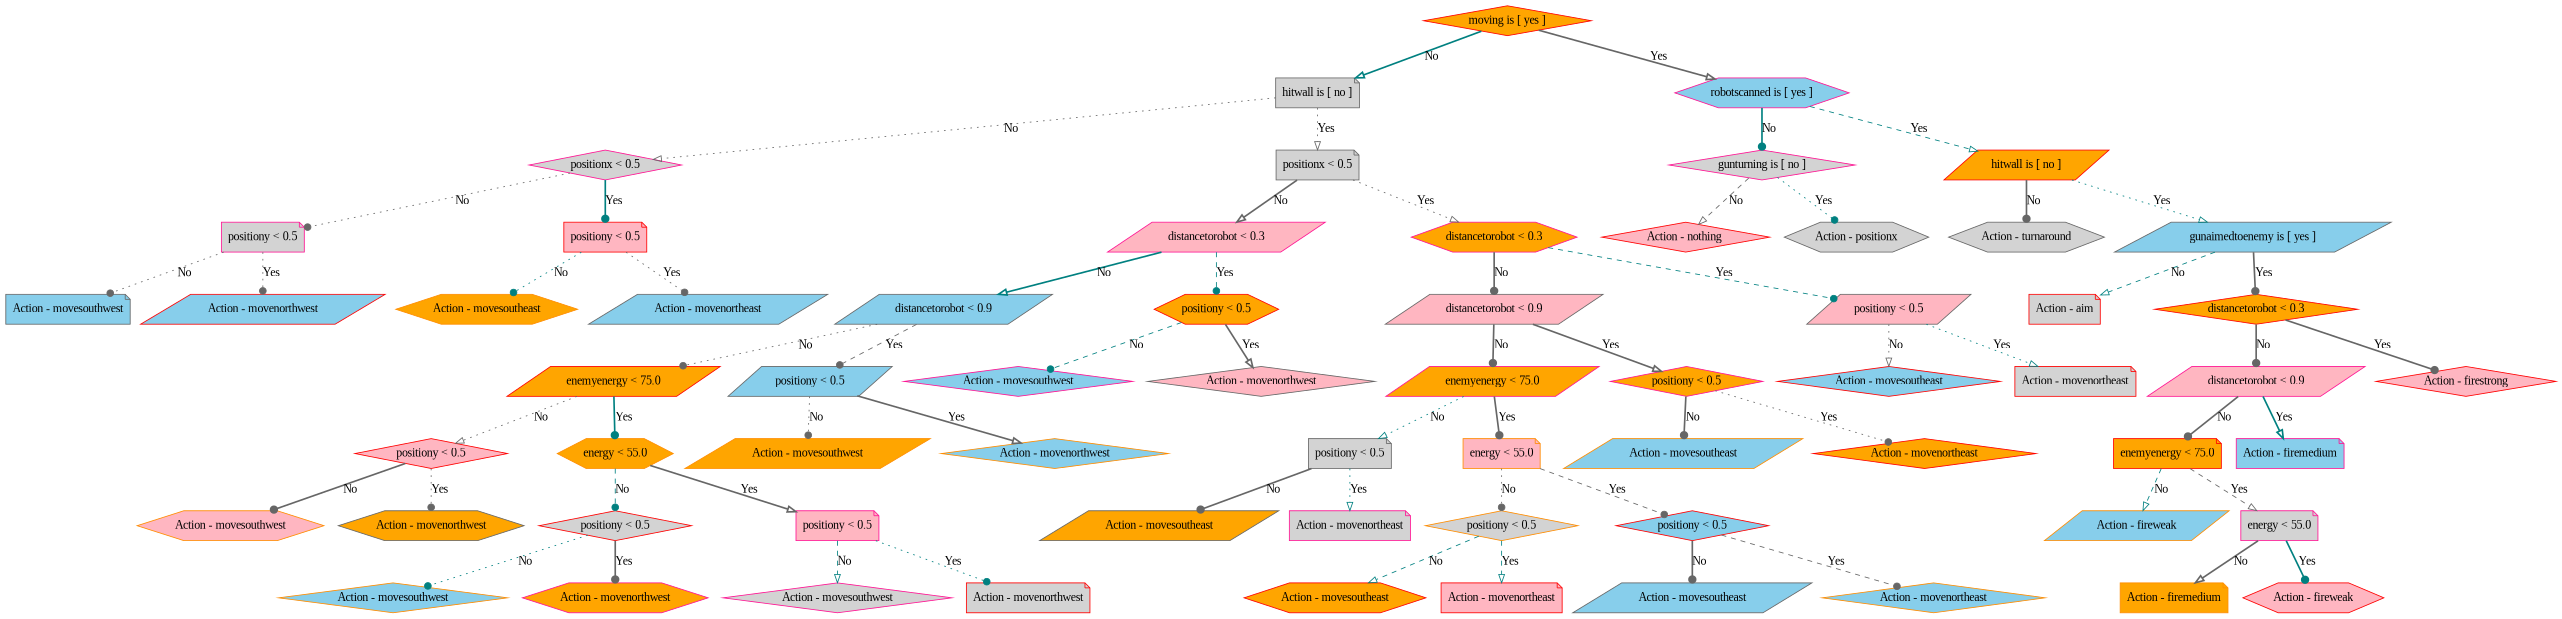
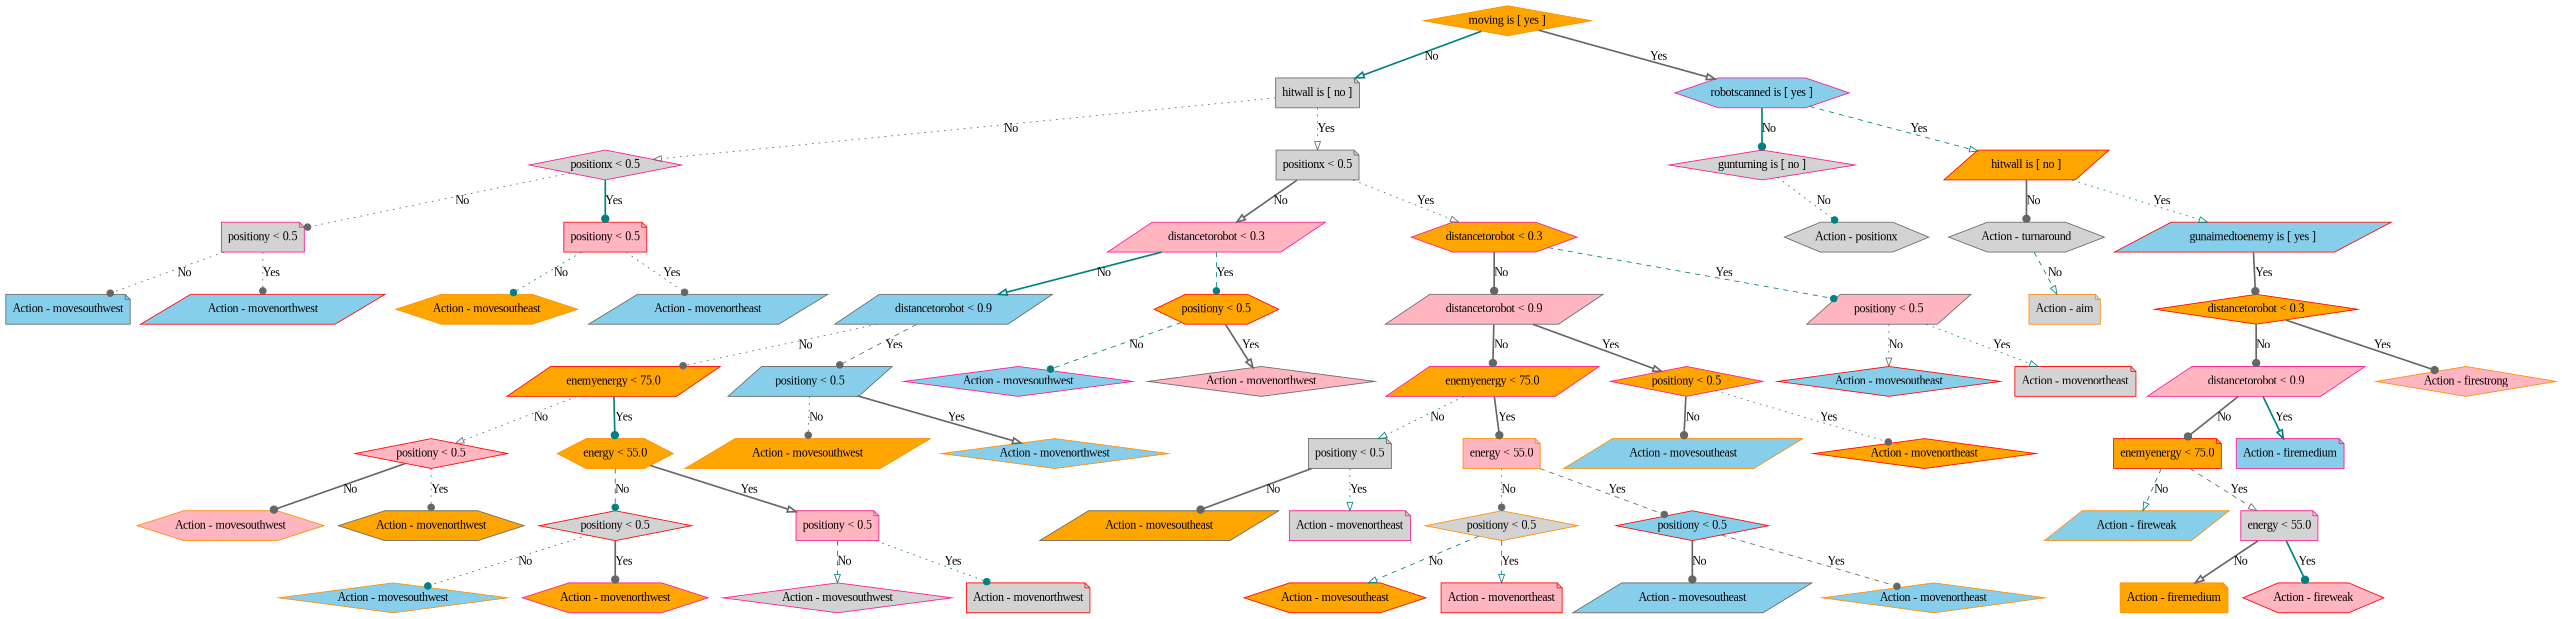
node "moving is [ yes ]": color red -> darkorange
edge "gunturning is [ no ]" -> "Action - positionx": label "Yes" -> "No"
node "Action - nothing": removed
node "gunaimedtoenemy is [ yes ]": color gray40 -> red
edge "gunaimedtoenemy is [ yes ]" -> "Action - aim": now "Action - turnaround" -> "Action - aim"
node "Action - aim": color red -> darkorange
node "Action - firestrong": color red -> darkorange
